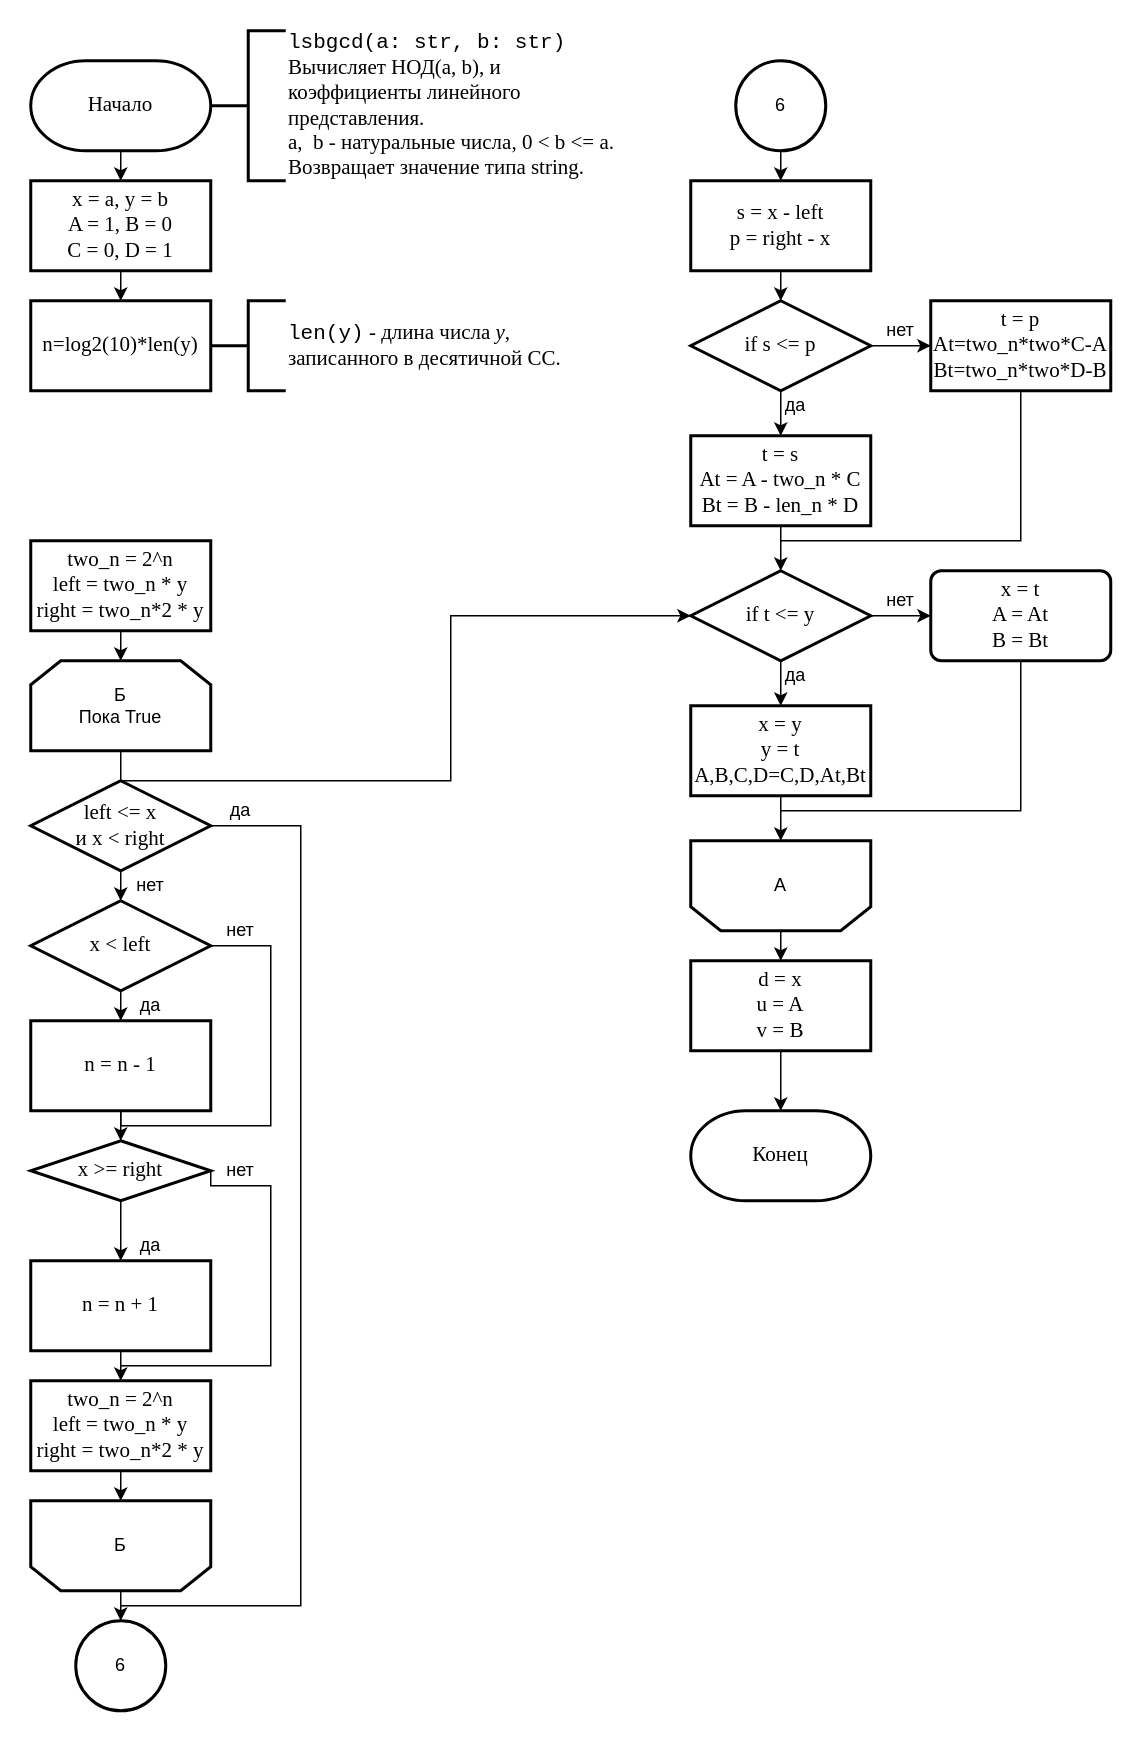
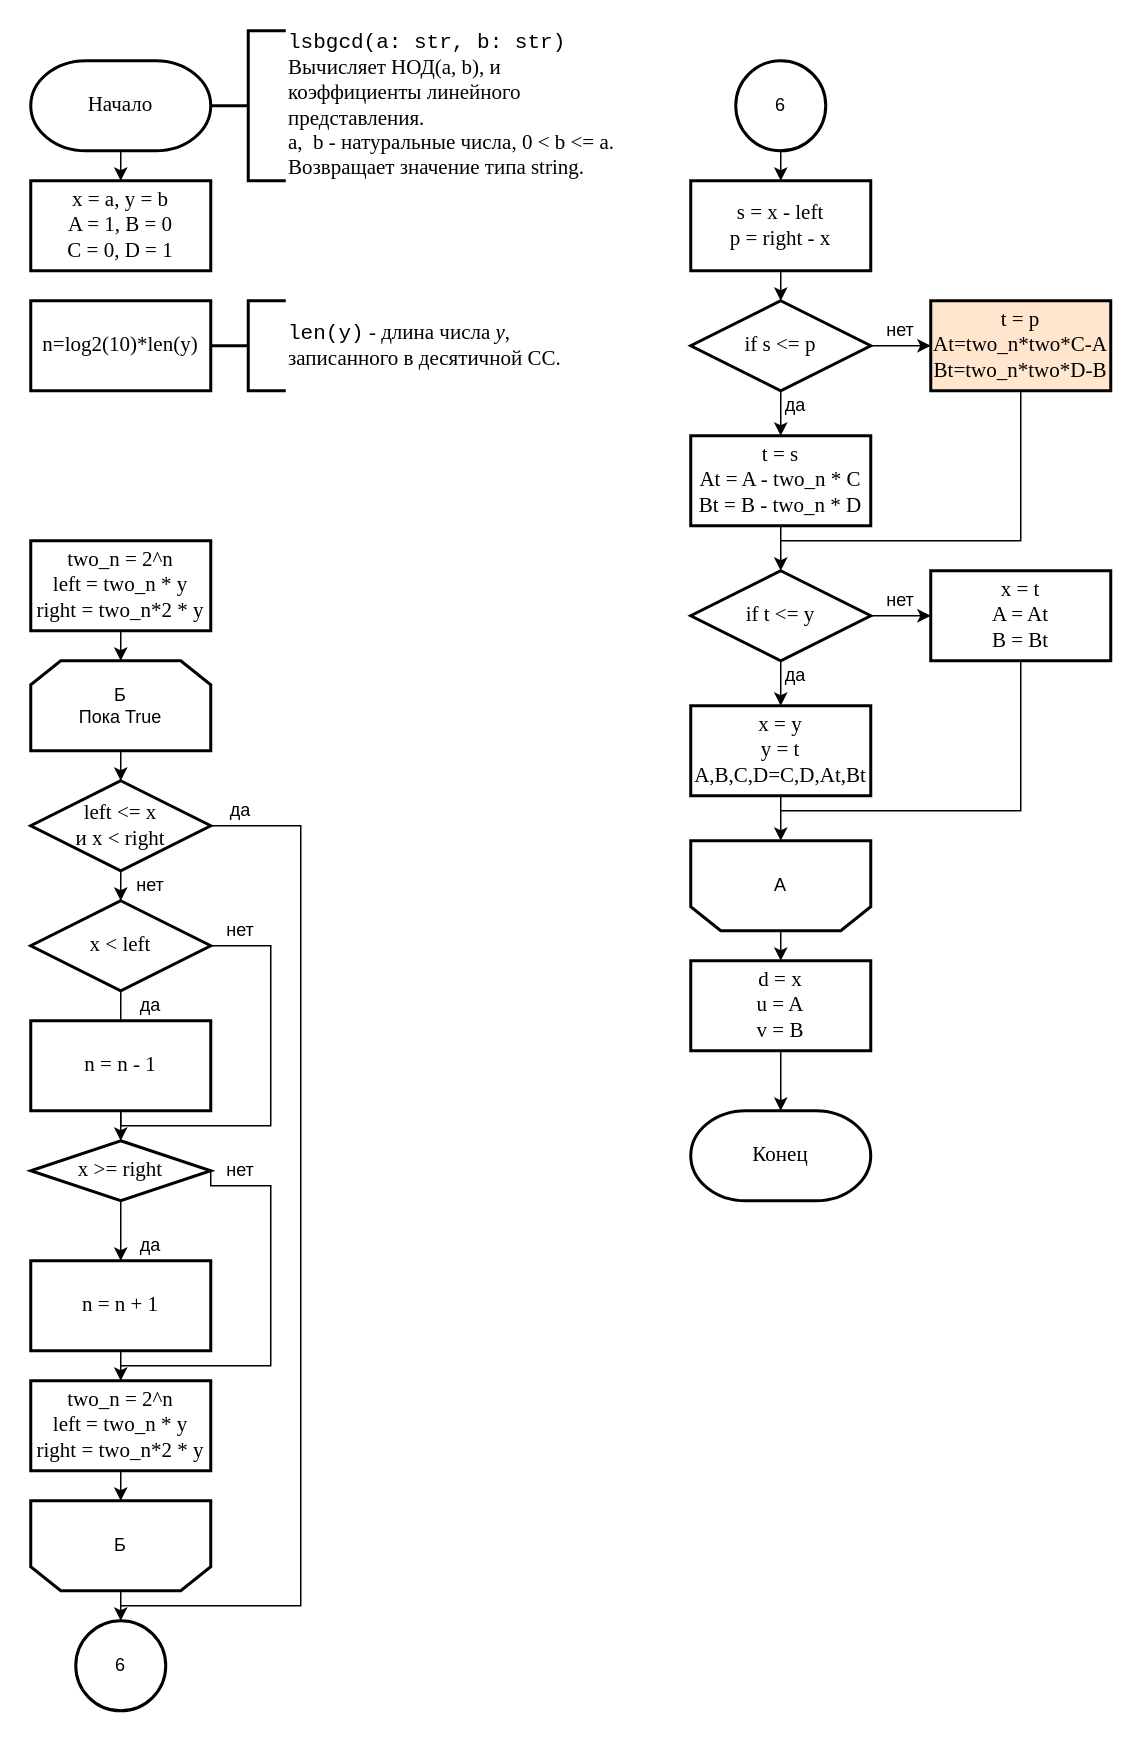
edge "x = a, y = b A = 1, B = 0 C = 0, D = 1" -> "n=log2(10)*len(y)": removed
node "t = p At=two_n*two*C-A Bt=two_n*two*D-B": fillcolor #ffffff -> #ffe6cc
node "t = s At = A - two_n * C Bt = B - len_n * D": label "t = s At = A - two_n * C Bt = B - len_n * D" -> "t = s At = A - two_n * C Bt = B - two_n * D"
node "x = t A = At B = Bt": shape rounded rectangle -> rectangle
edge "Б Пока True" -> "if t <= y": now "Б Пока True" -> "left <= x и x < right"
edge "x < left" -> "n = n - 1": arrowhead classic -> none
